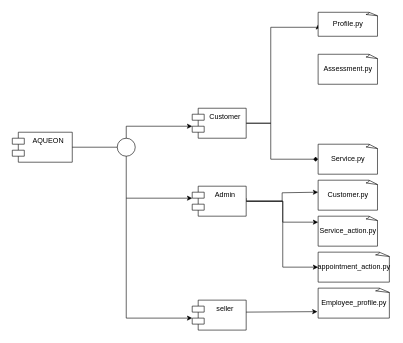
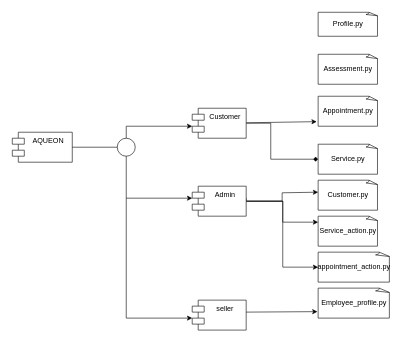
edge "Customer" -> "Profile.py": removed
node "Appointment.py": added
edge "Customer" -> "Appointment.py": added
